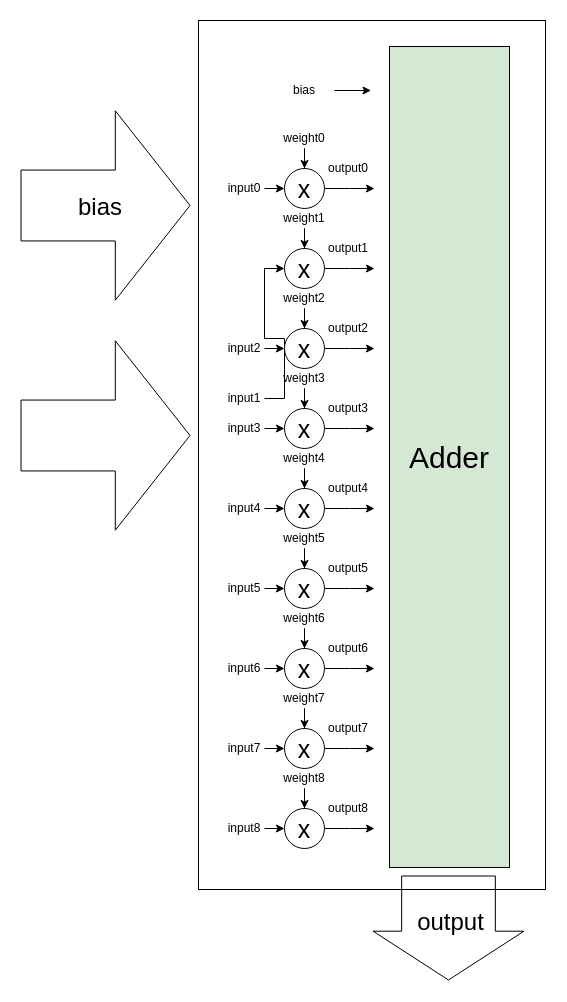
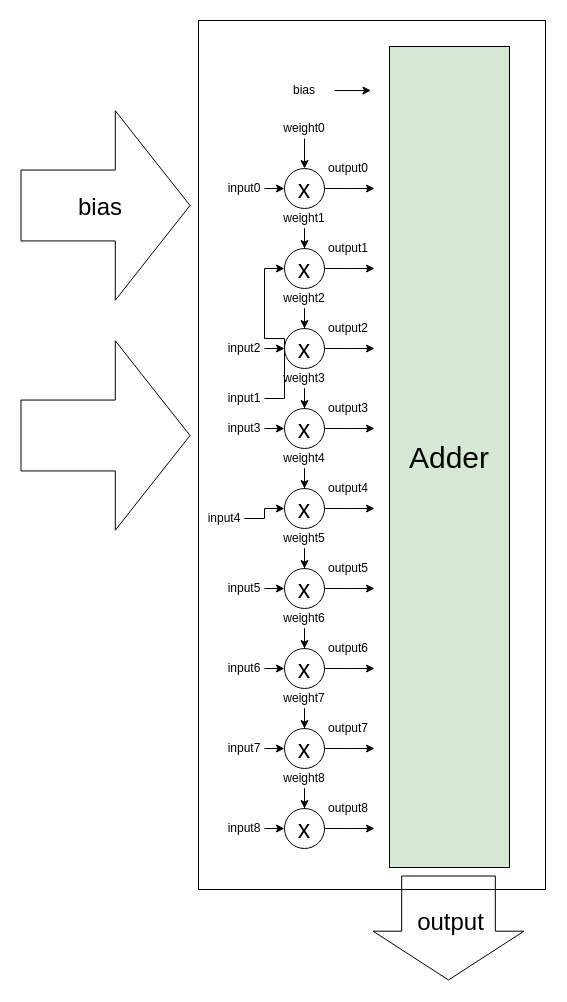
node "weight0": moved (305, 139) -> (305, 129)
node "input4": moved (245, 509) -> (225, 519)
